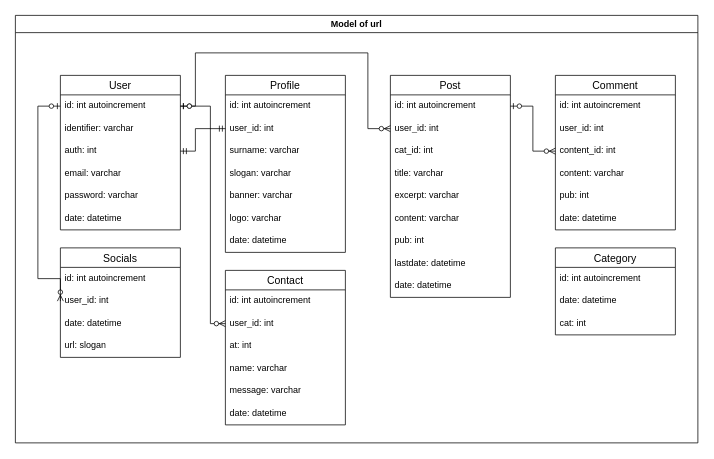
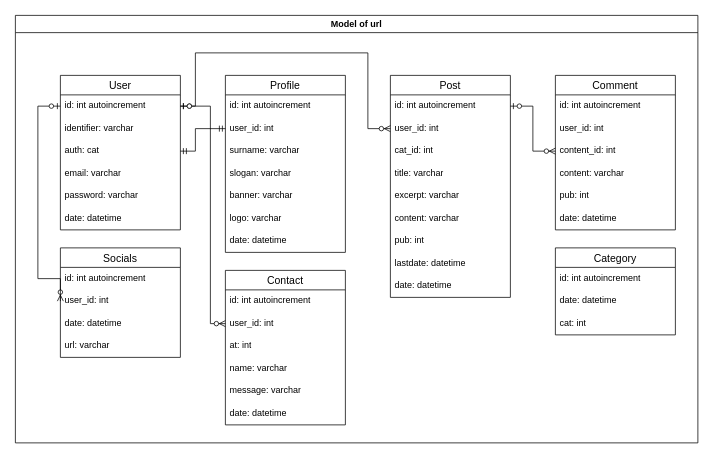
node "auth: int": label "auth: int" -> "auth: cat"
node "url: slogan": label "url: slogan" -> "url: varchar"
